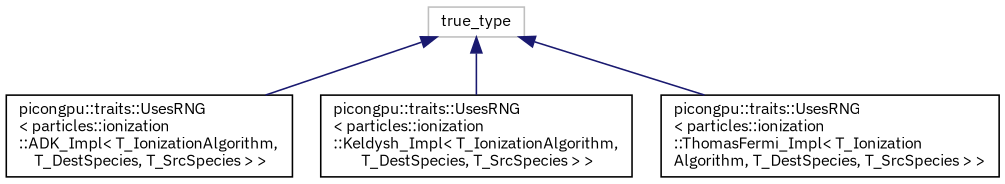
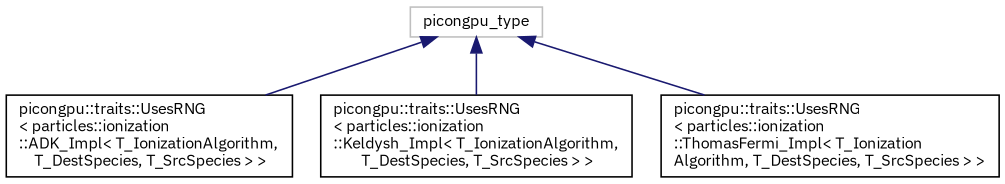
node "true_type": label "true_type" -> "picongpu_type"
